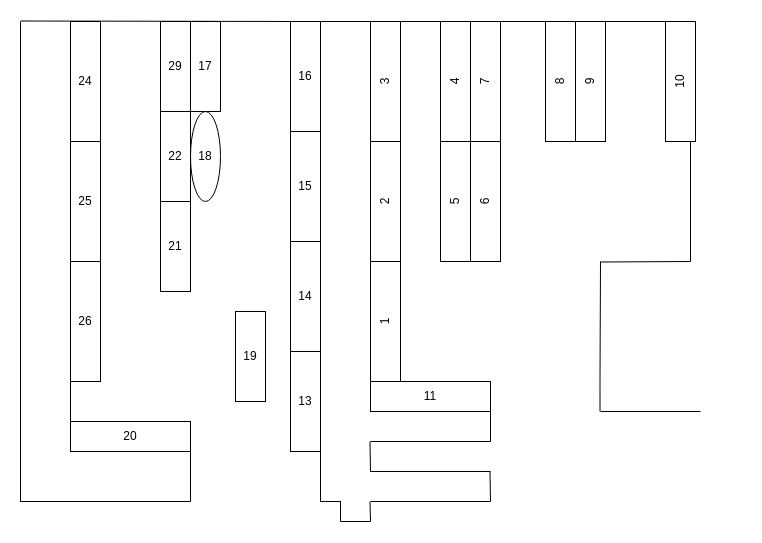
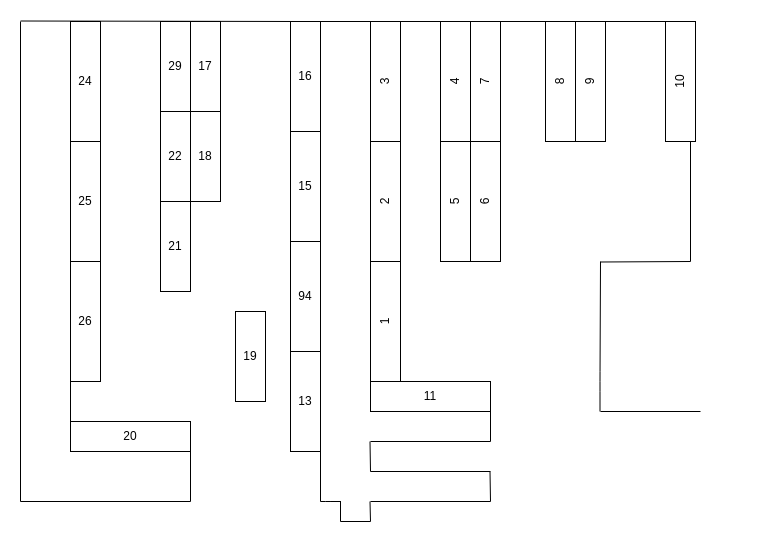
node "18": shape ellipse -> rectangle
node "14": label "14" -> "94"
